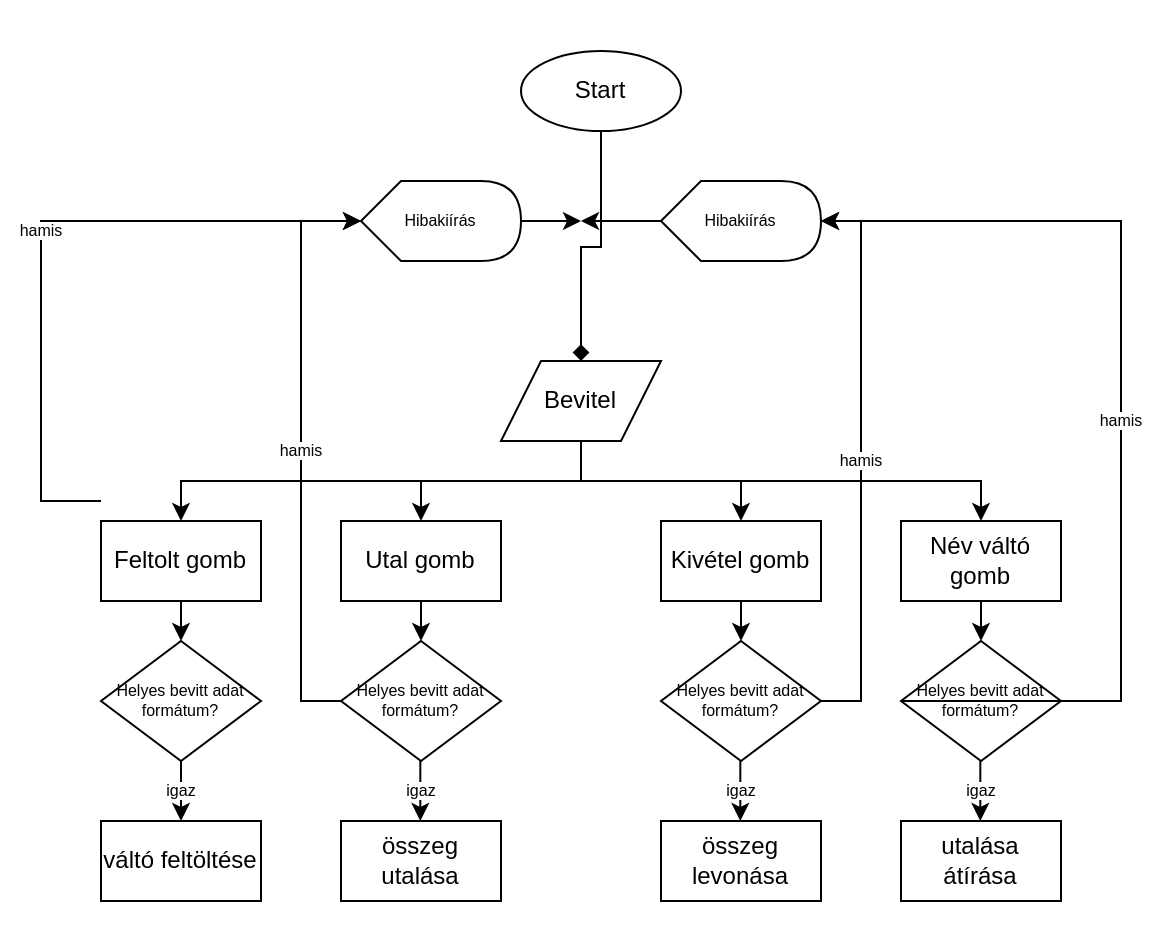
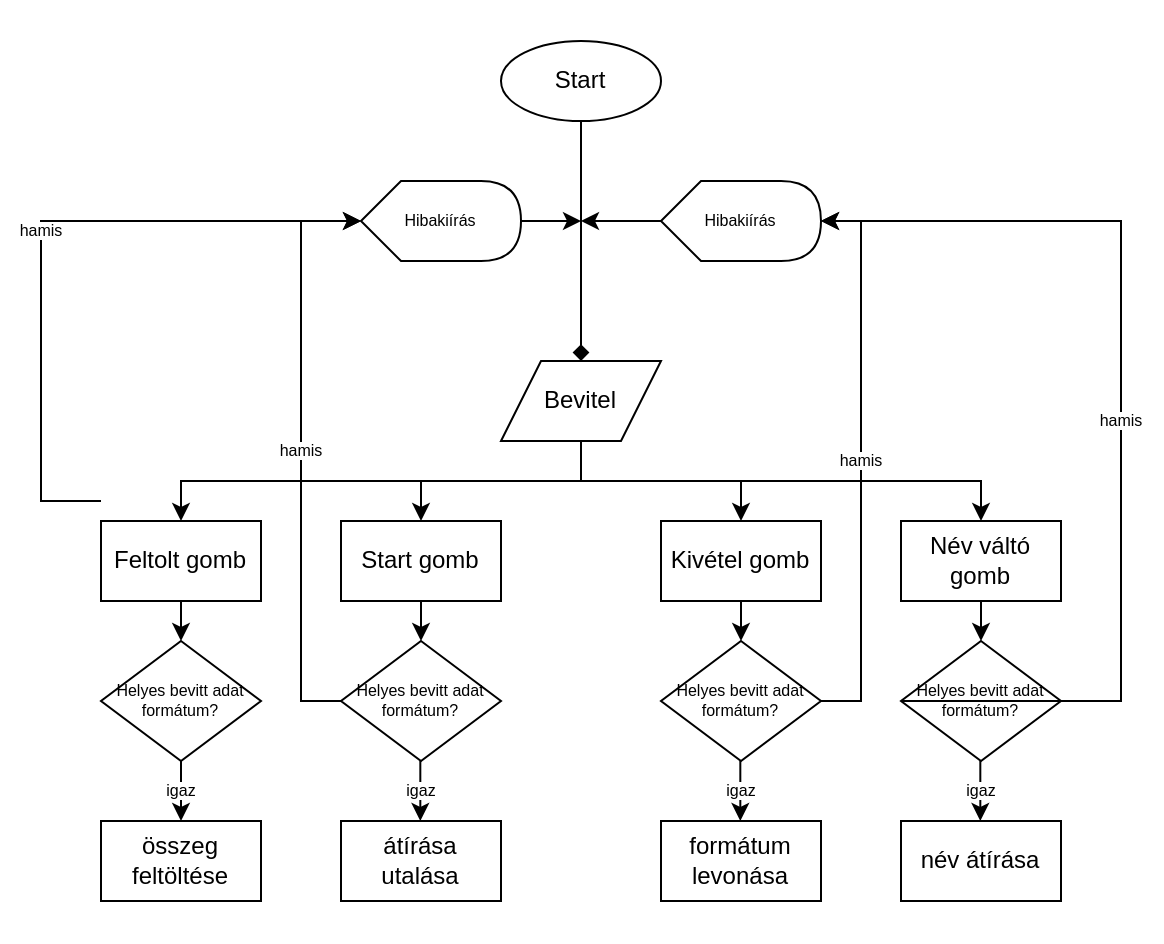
node "Start": moved (601, 91) -> (581, 81)
node "Utal gomb": label "Utal gomb" -> "Start gomb"
node "váltó feltöltése": label "váltó feltöltése" -> "összeg feltöltése"
node "összeg utalása": label "összeg utalása" -> "átírása utalása"
node "összeg levonása": label "összeg levonása" -> "formátum levonása"
node "utalása átírása": label "utalása átírása" -> "név átírása"
